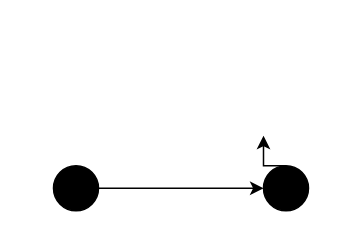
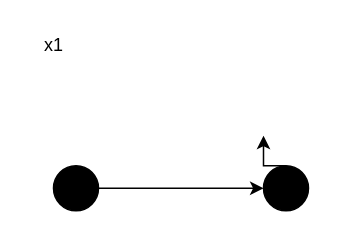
node "x1": added
